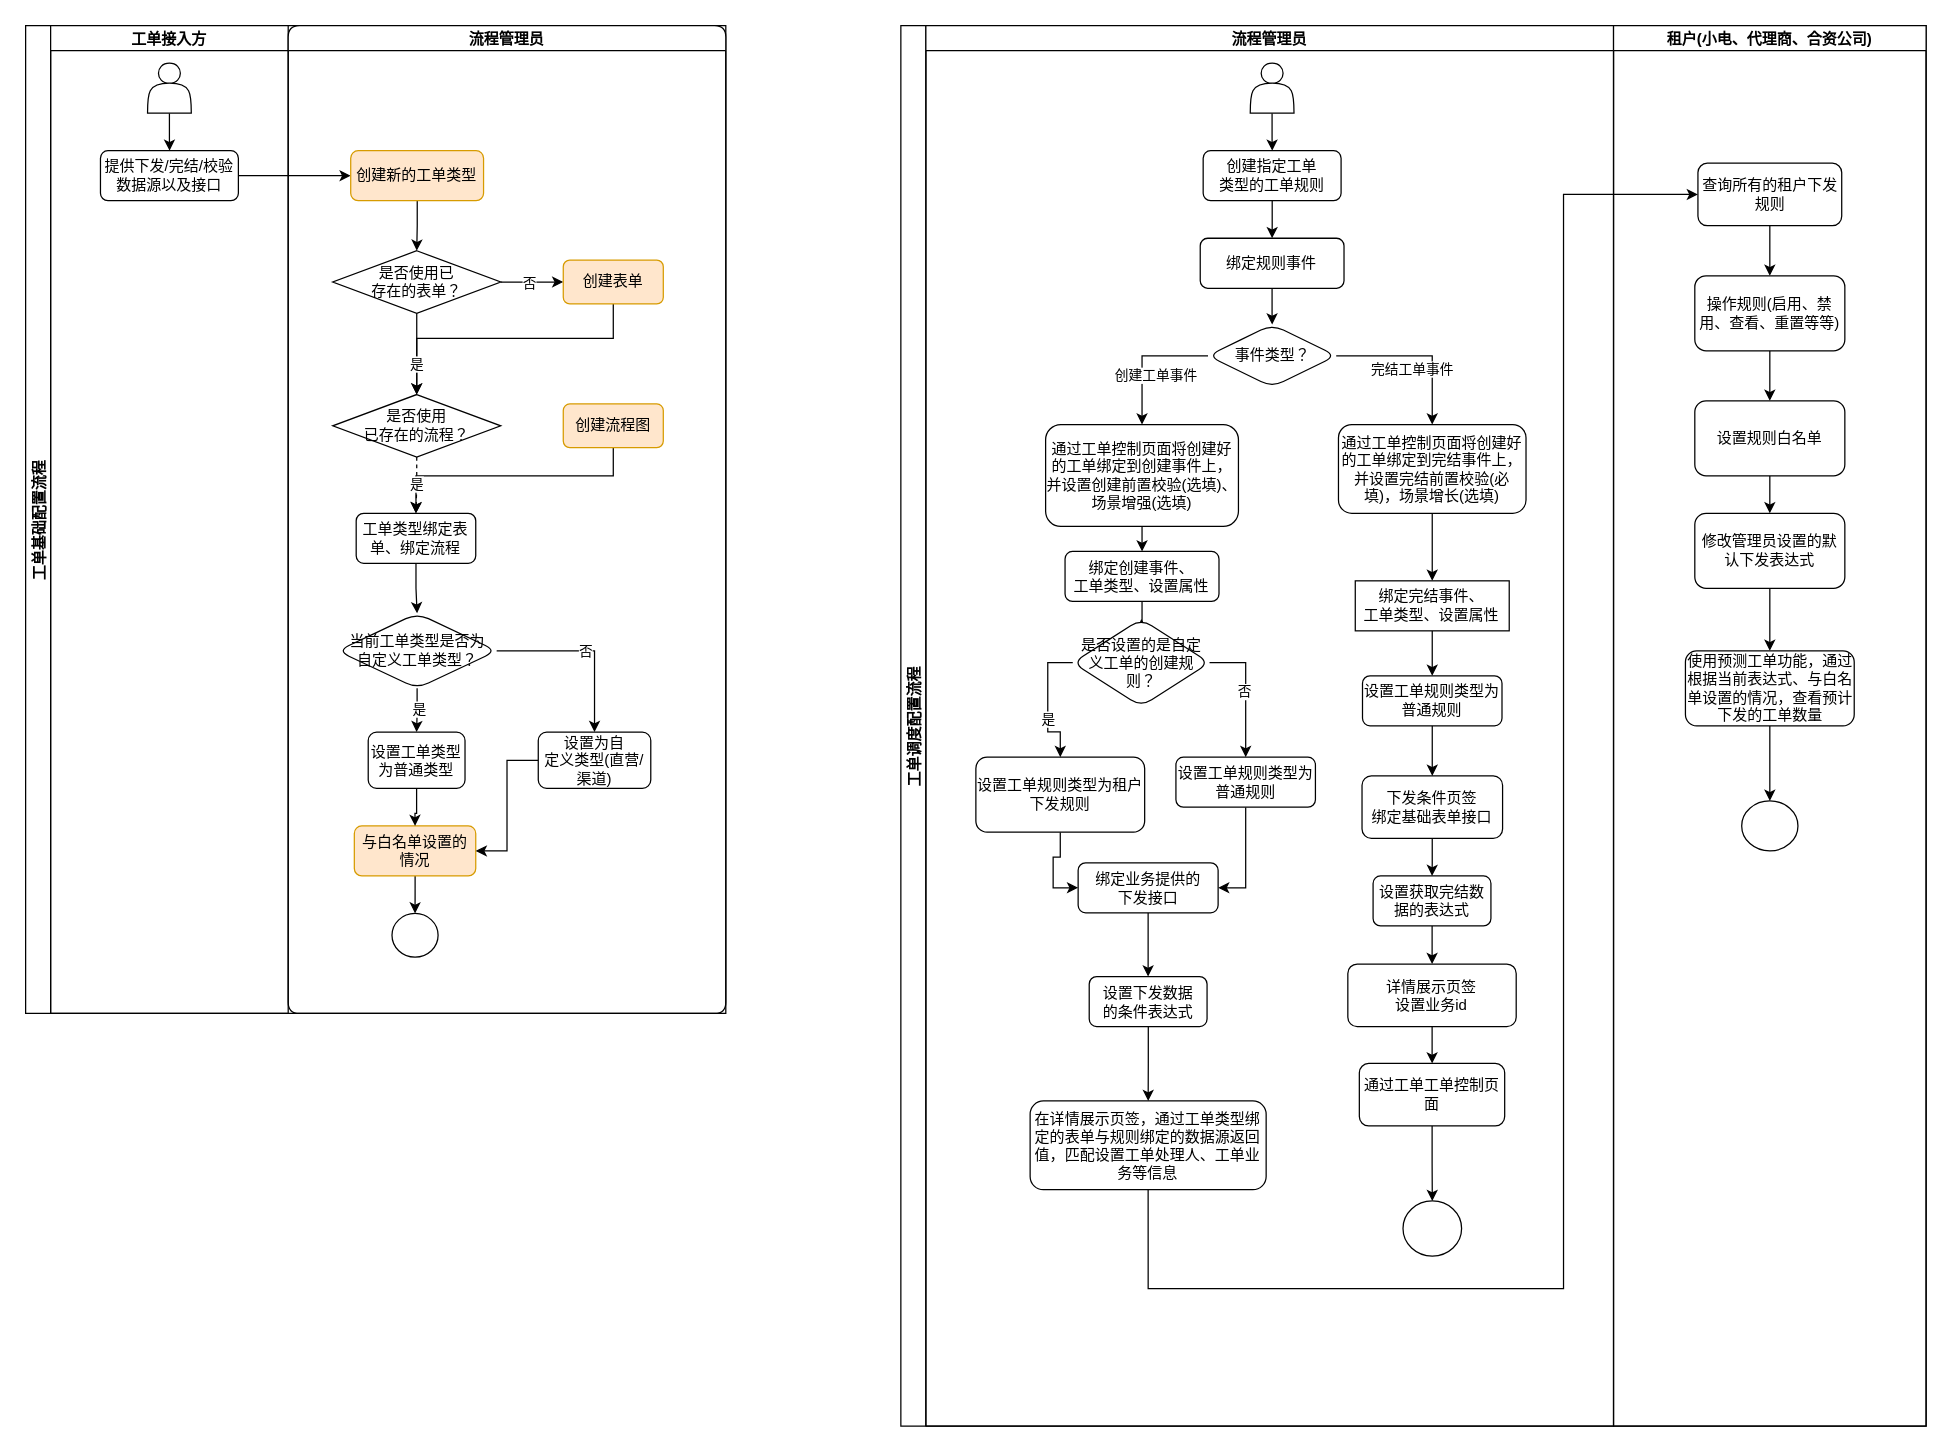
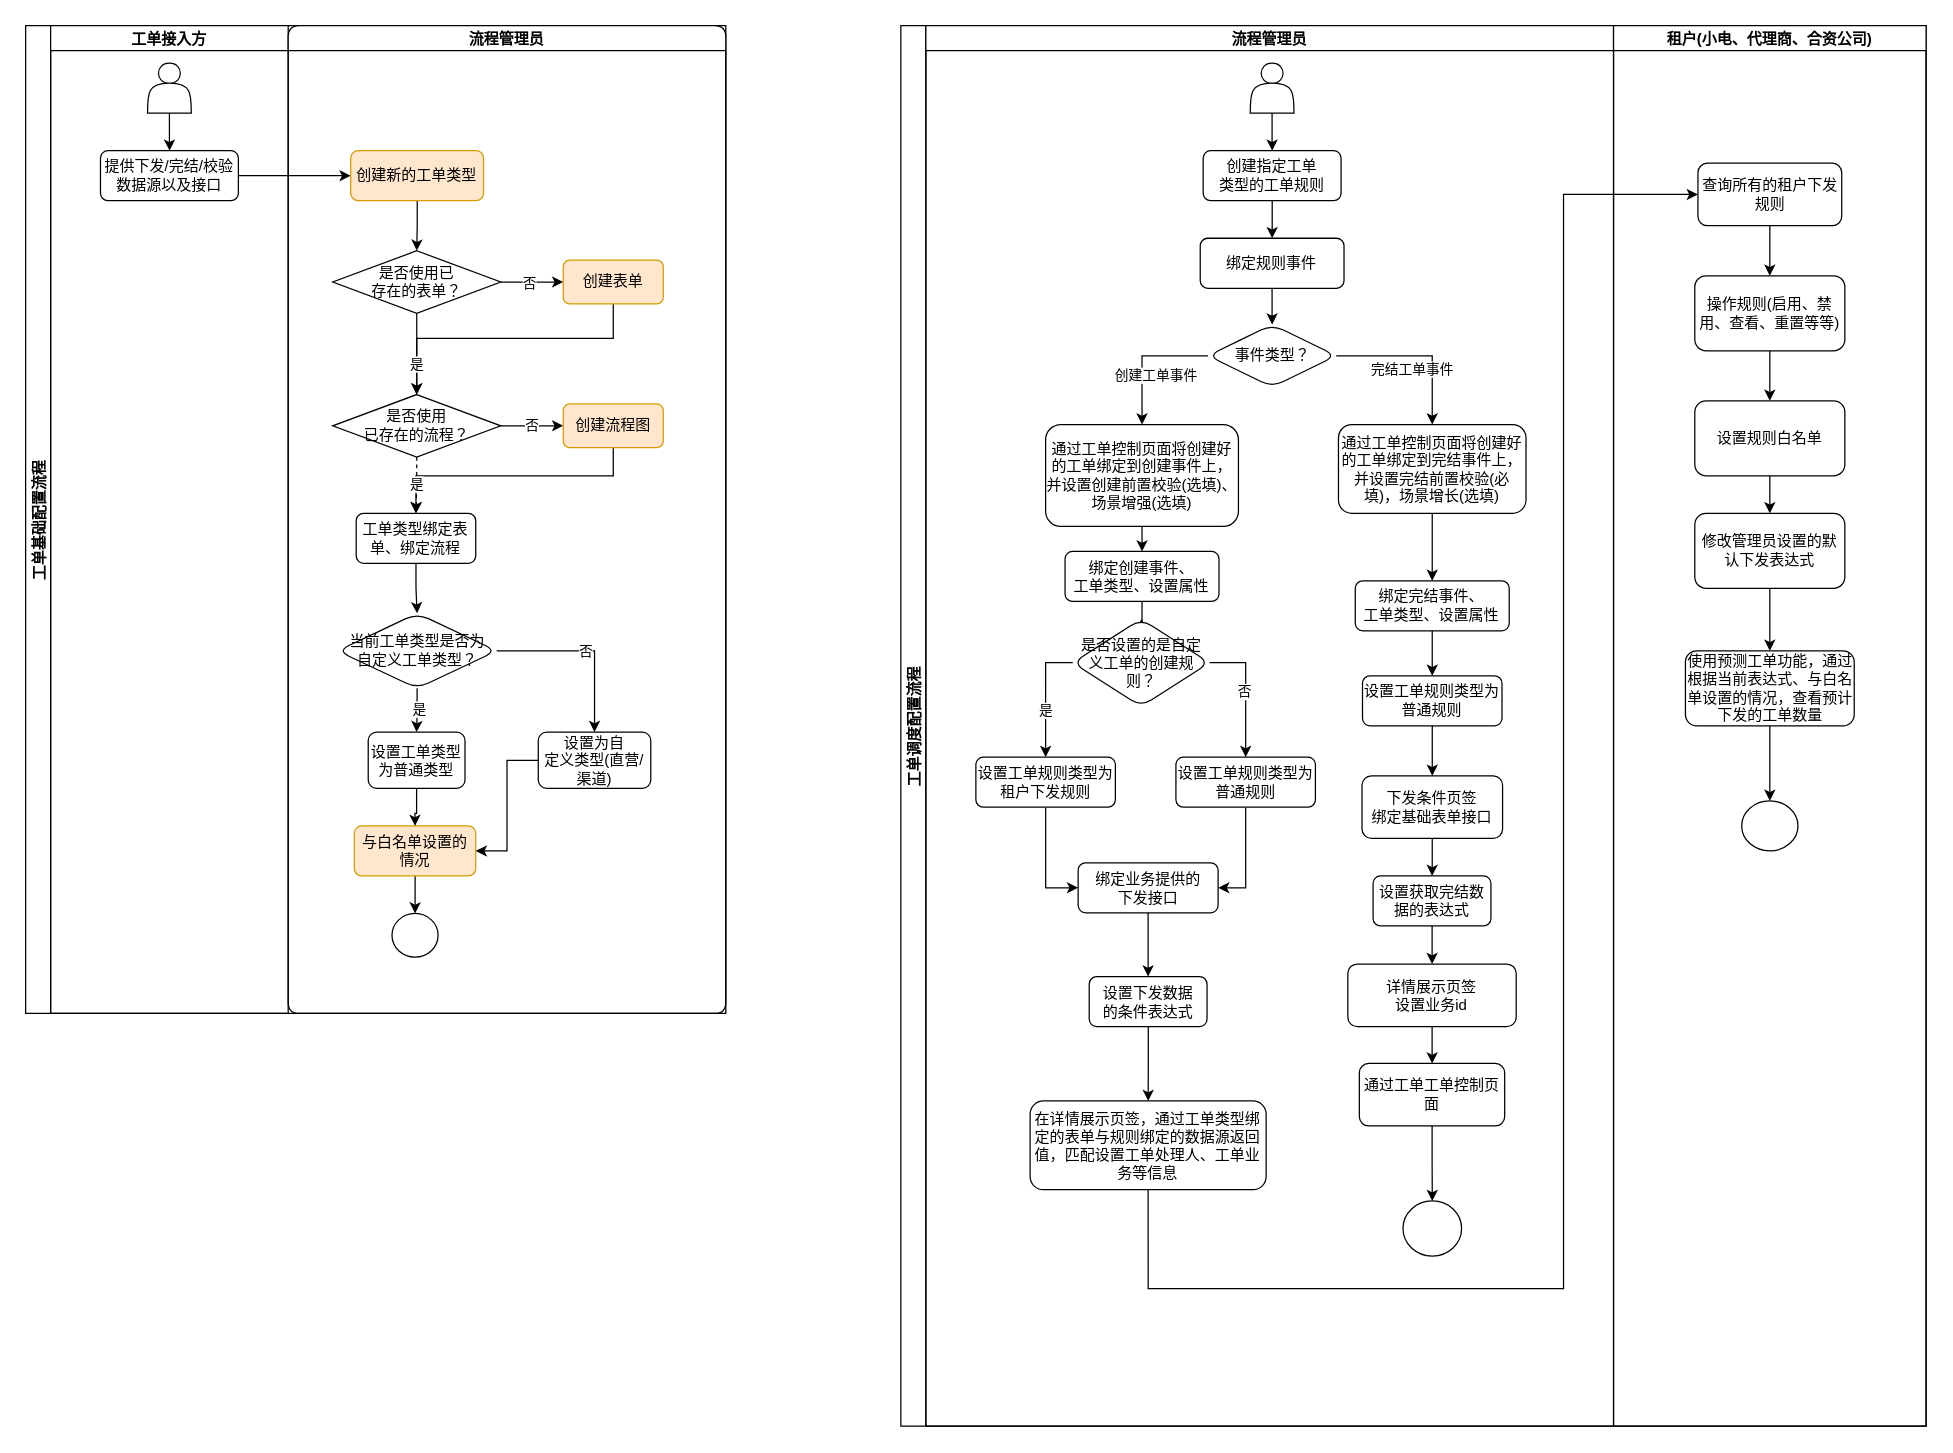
edge "是否使用 已存在的流程？" -> "创建流程图": added, label "否"
node "绑定完结事件、 工单类型、设置属性": shape rectangle -> rounded rectangle
node "设置工单规则类型为租户下发规则": size 169x75 -> 139x50
